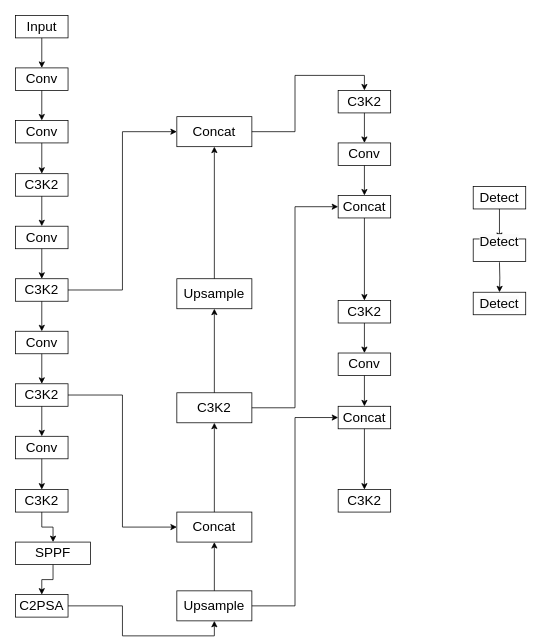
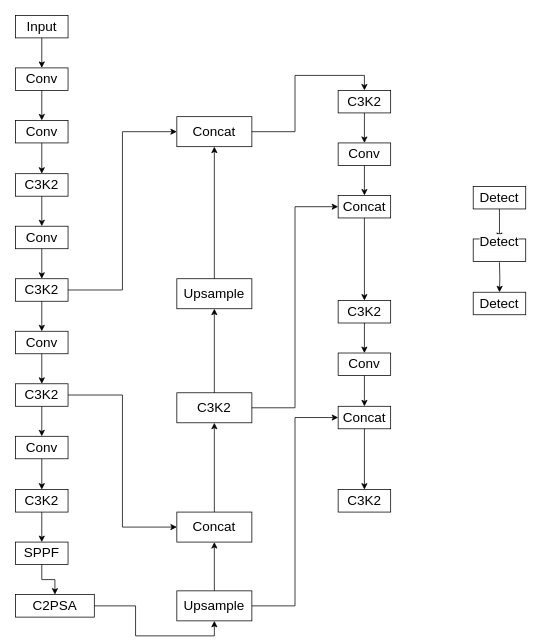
node "SPPF": size 75x23 -> 53x23
node "C2PSA": size 53x23 -> 79x23
